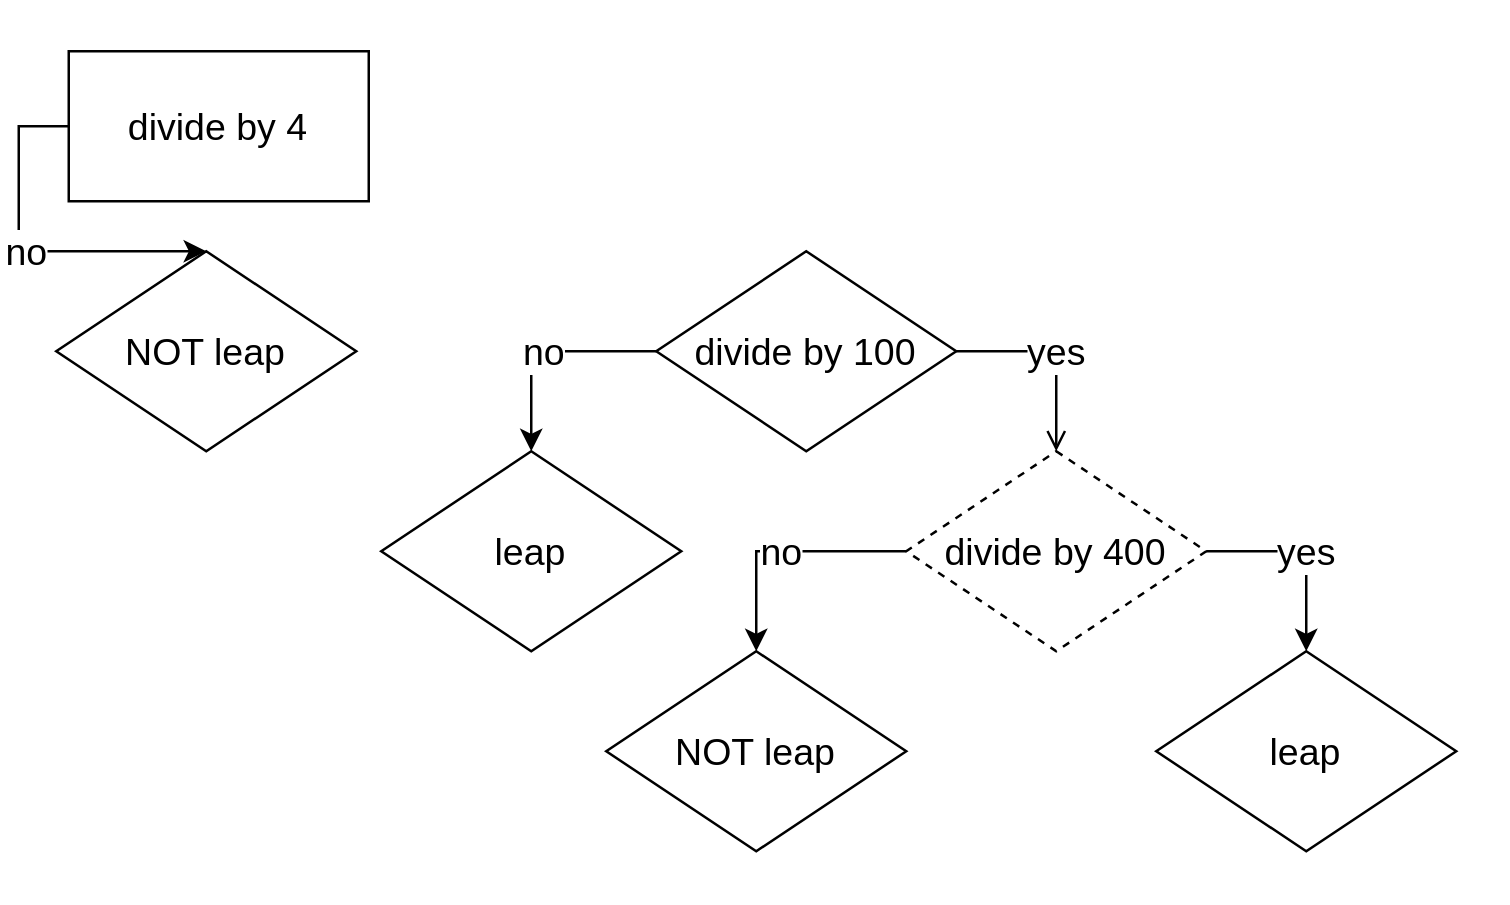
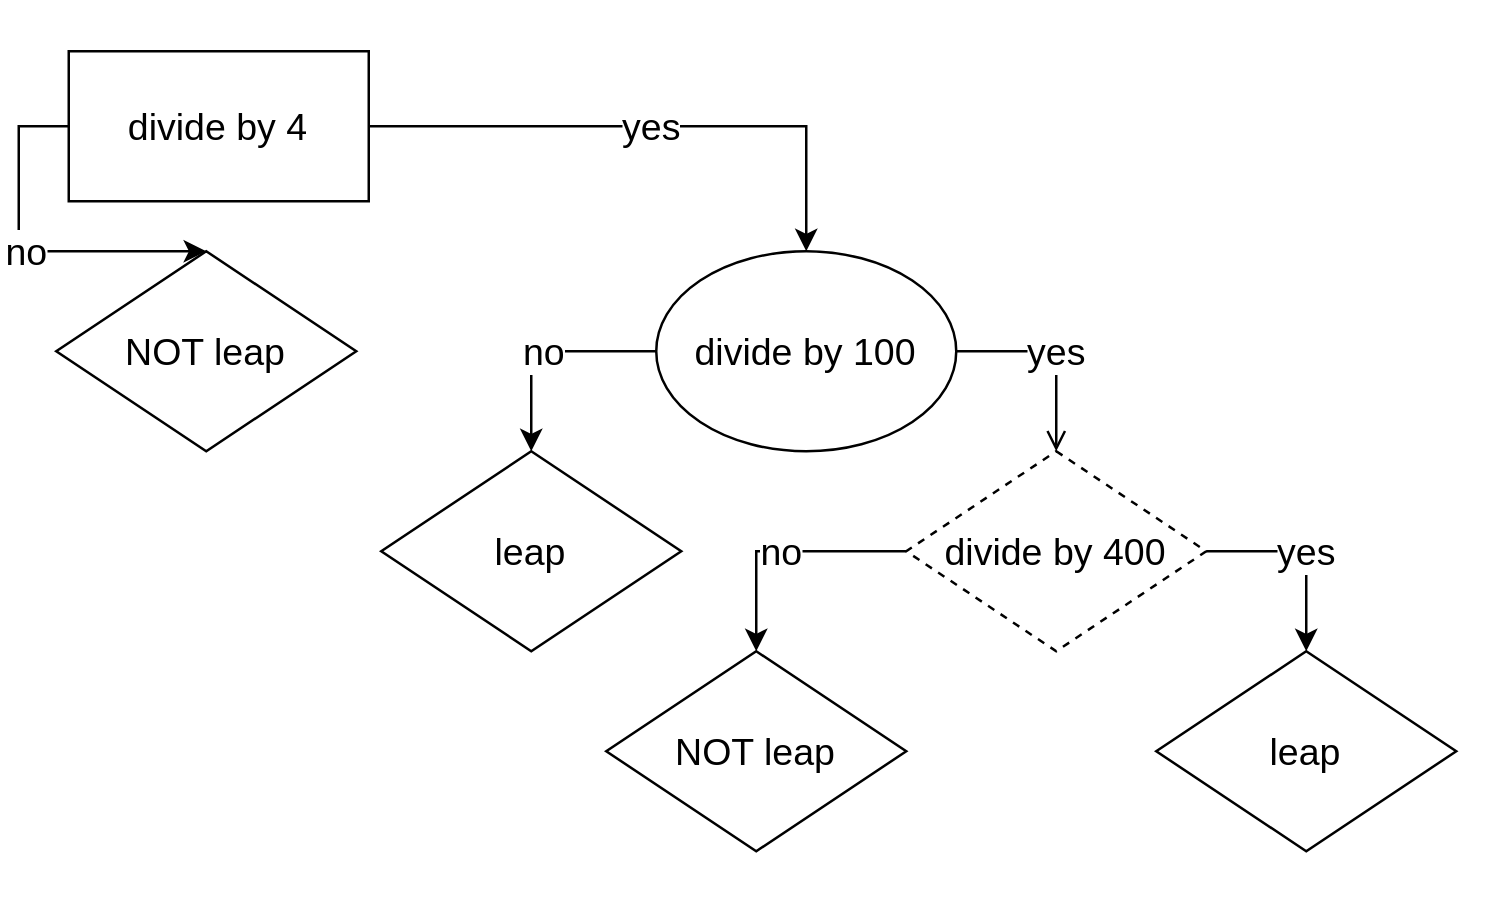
edge "divide by 4" -> "divide by 100": added, label "yes"
node "divide by 100": shape diamond -> ellipse
